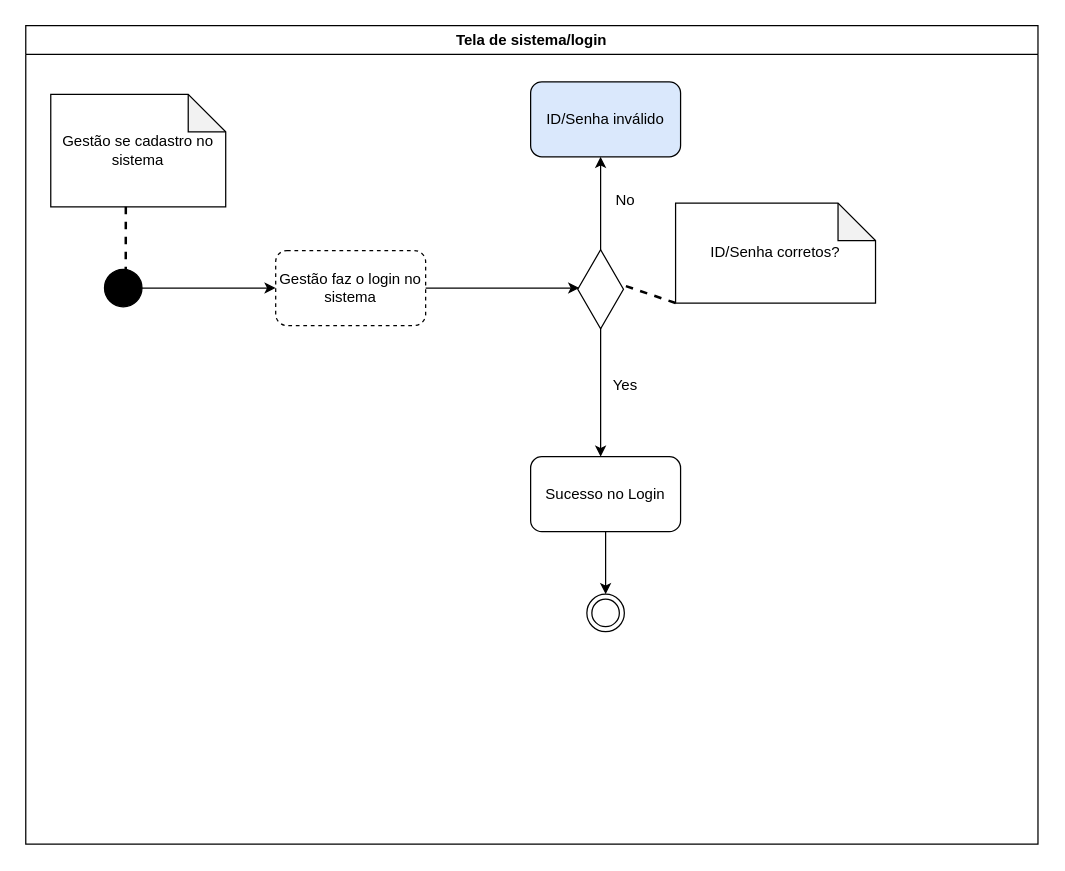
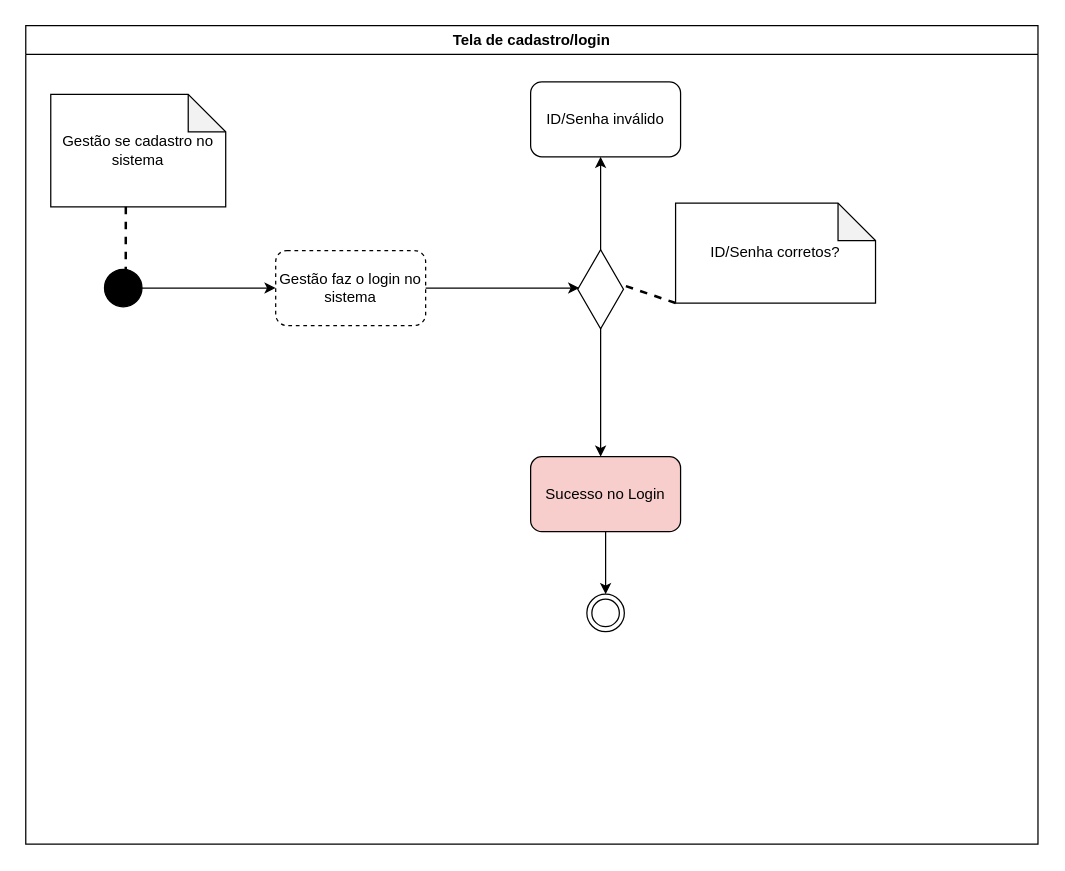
node "Tela de sistema/login": label "Tela de sistema/login" -> "Tela de cadastro/login"
node "ID/Senha inválido": fillcolor #dae8fc -> #ffffff
node "No": removed
node "Yes": removed
node "Sucesso no Login": fillcolor #ffffff -> #f8cecc
